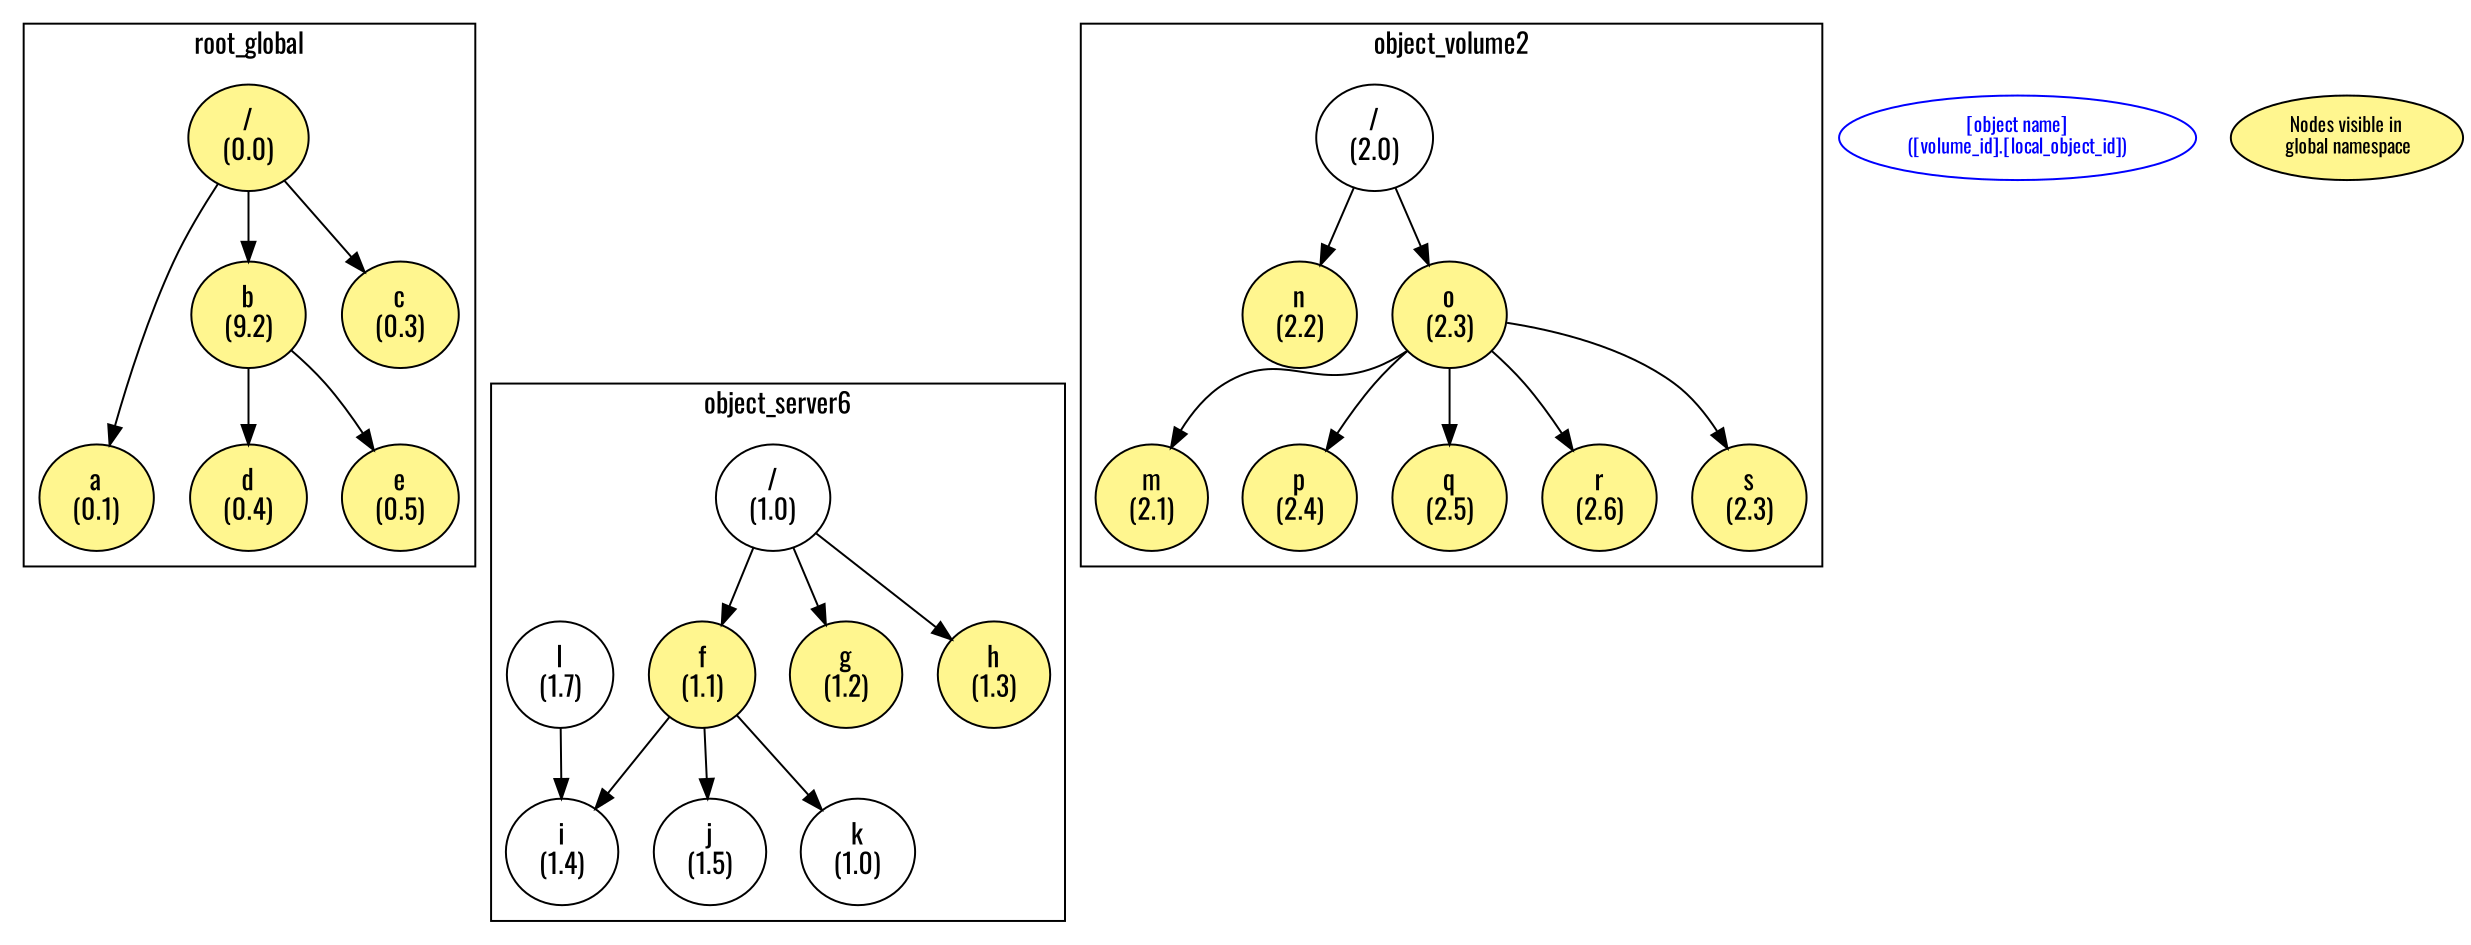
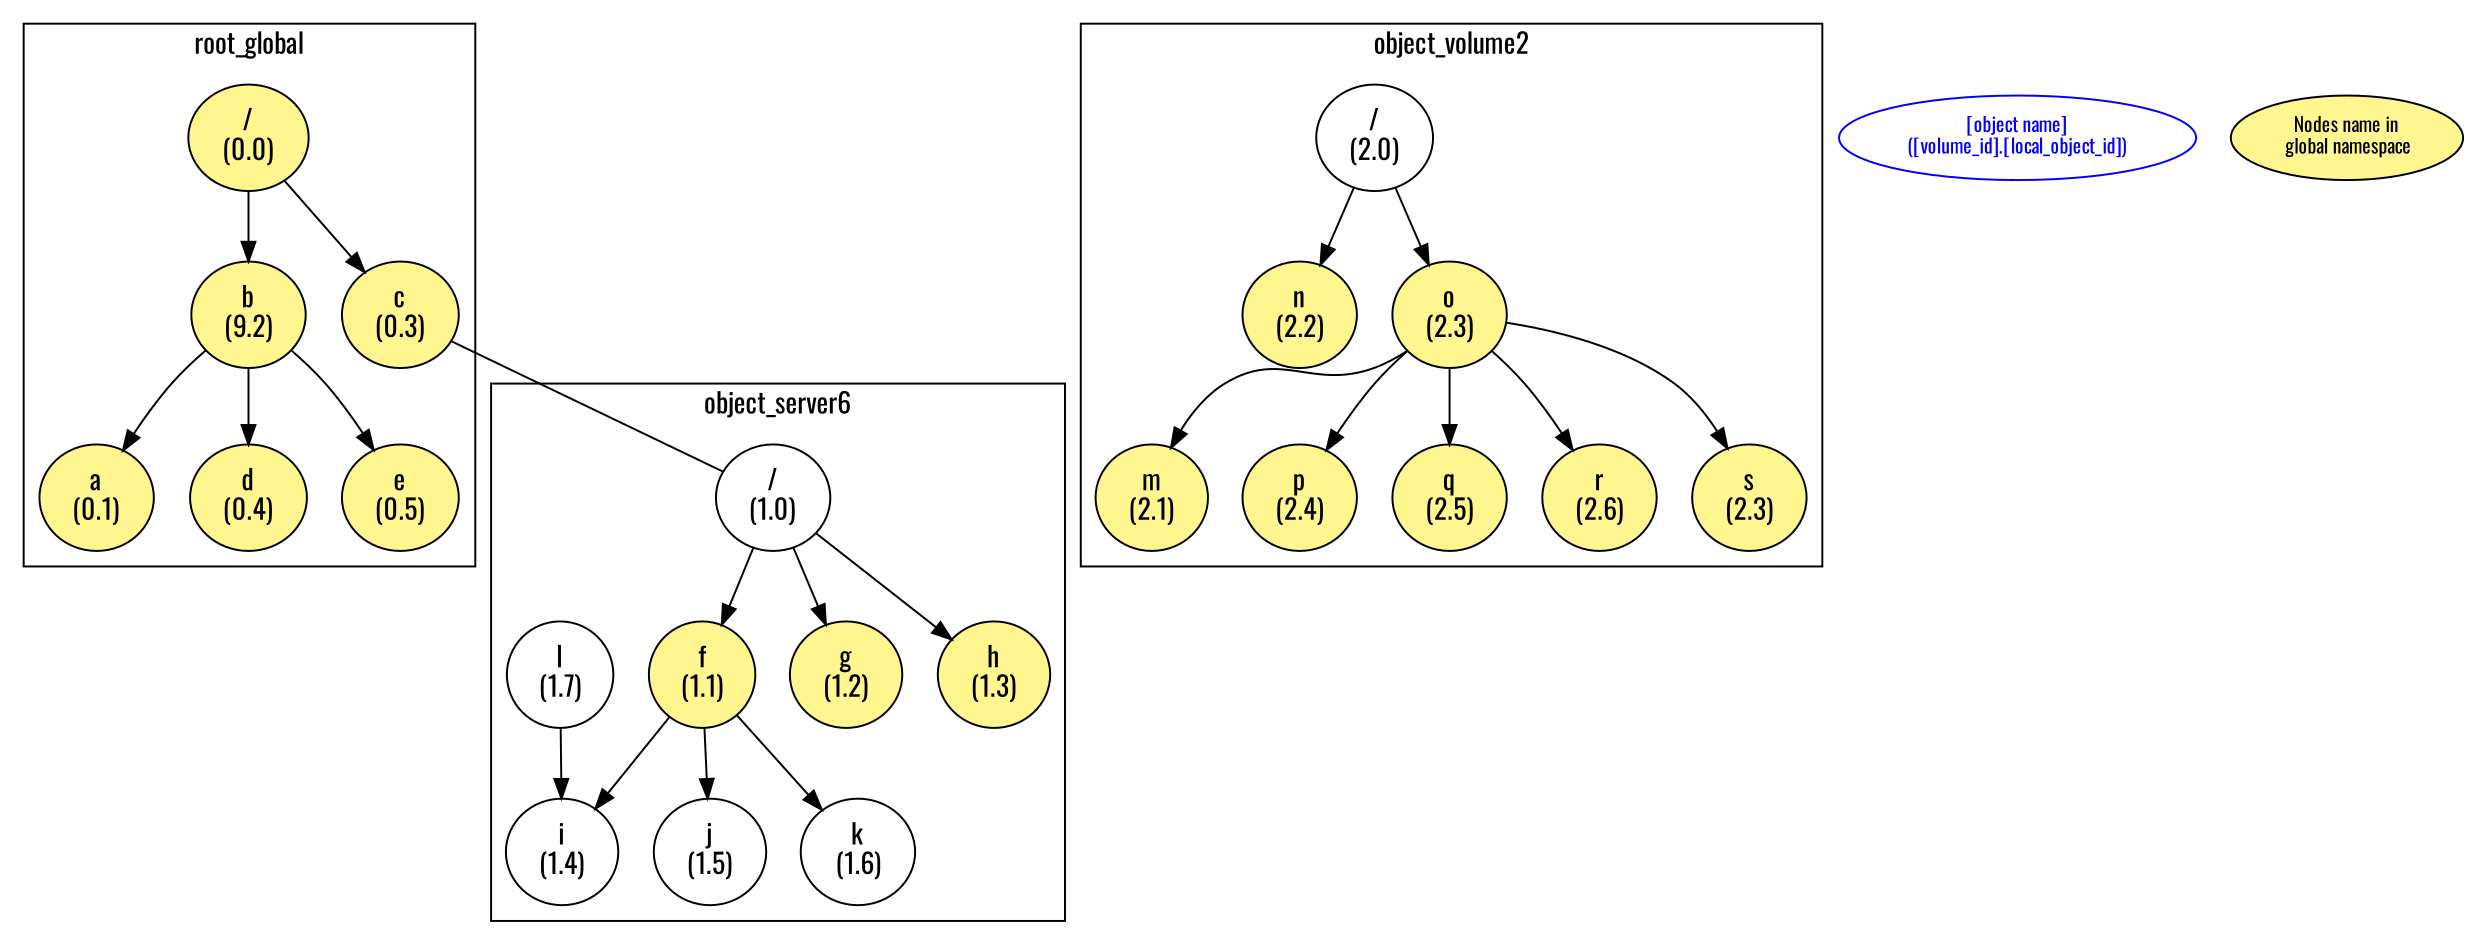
node "Nodes visible in global namespace": label "Nodes visible in global namespace" -> "Nodes name in global namespace"
edge "/ (0.0)" -> "a (0.1)": now "b (9.2)" -> "a (0.1)"
edge "c (0.3)" -- "/ (1.0)": added
node "k (1.0)": label "k (1.0)" -> "k (1.6)"
